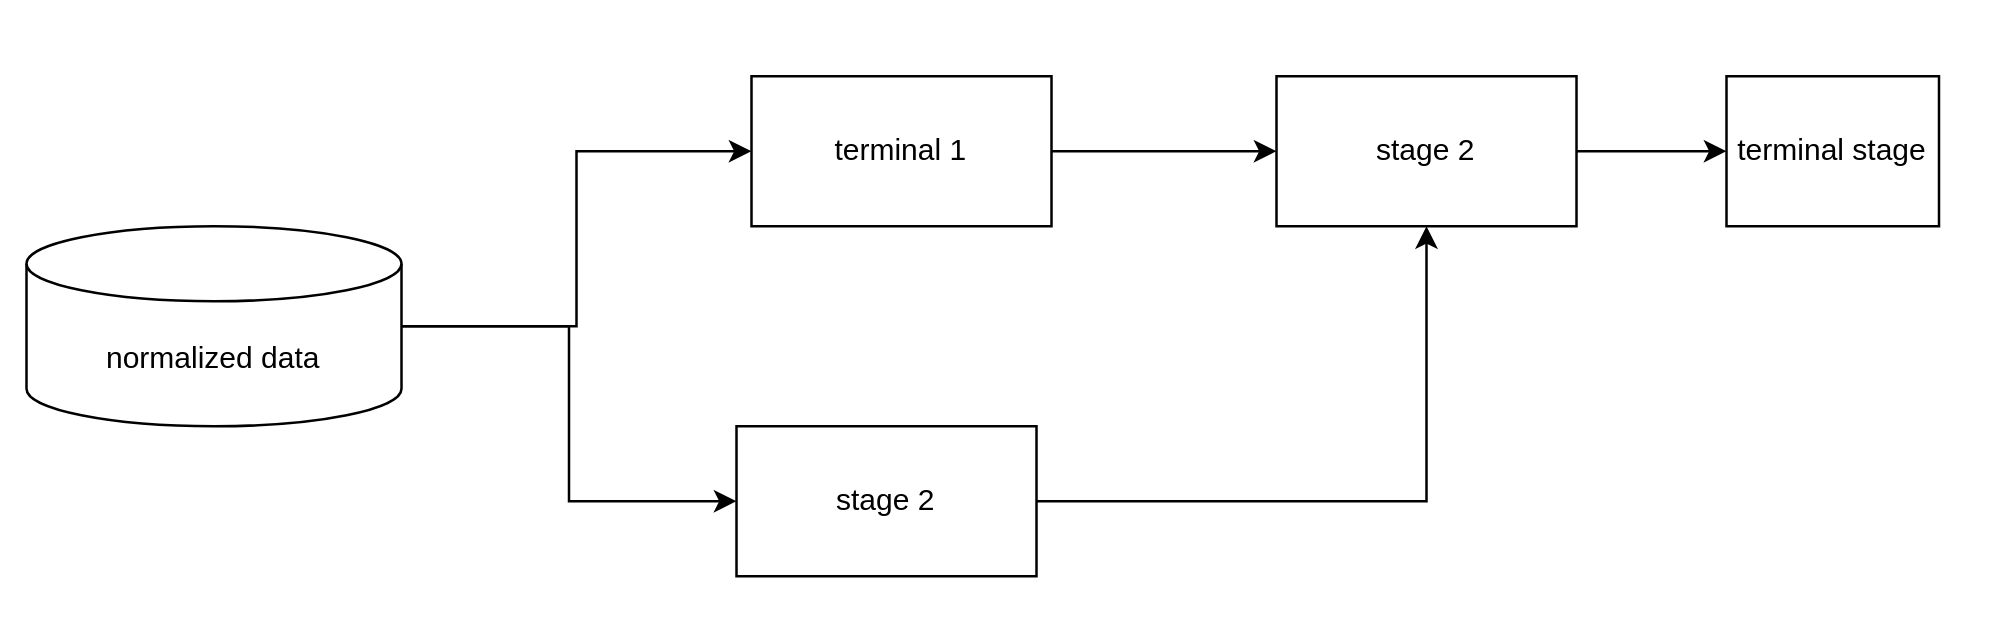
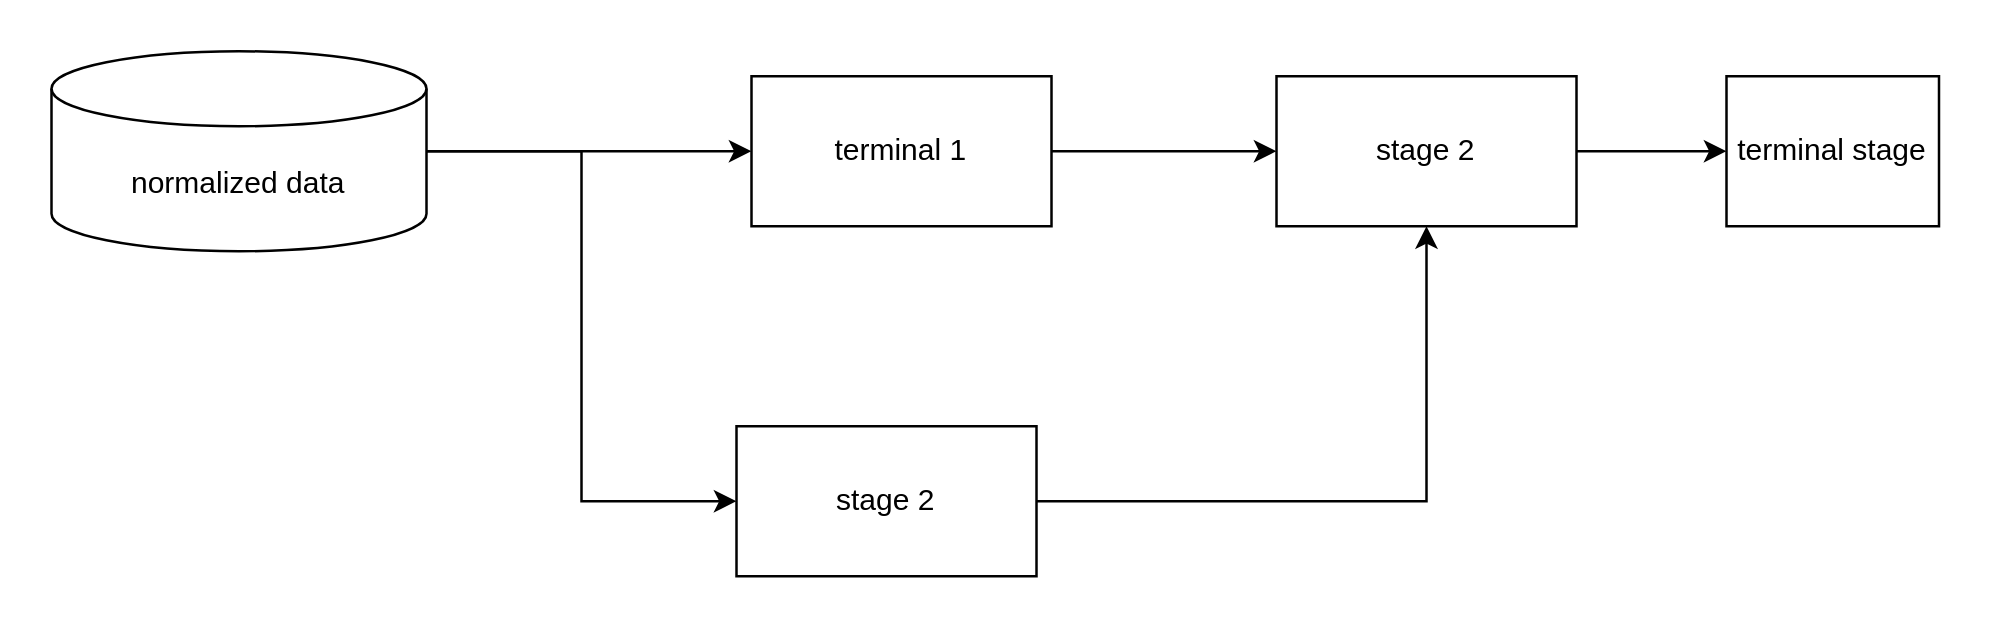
node "normalized data": moved (214, 326) -> (239, 151)
